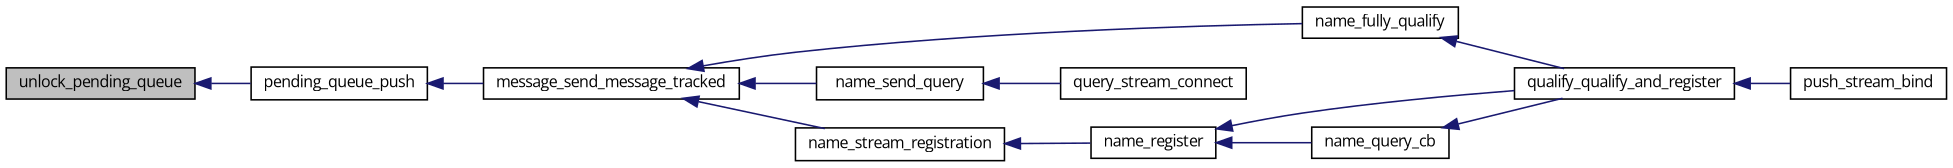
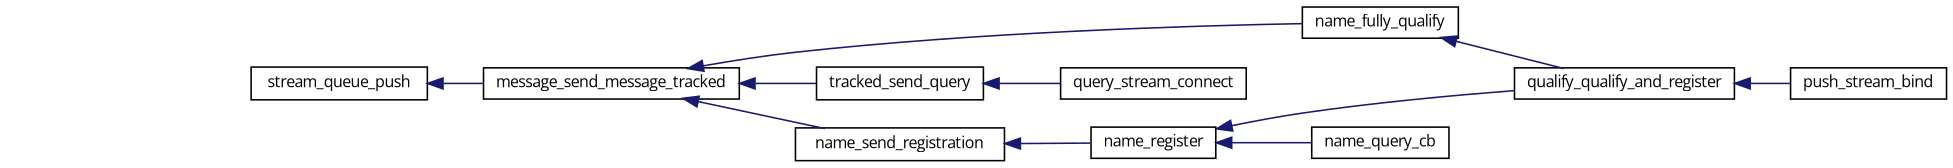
node "unlock_pending_queue": removed
node "pending_queue_push": label "pending_queue_push" -> "stream_queue_push"
node "name_send_query": label "name_send_query" -> "tracked_send_query"
edge "qualify_qualify_and_register" -> "name_query_cb": removed
node "name_stream_registration": label "name_stream_registration" -> "name_send_registration"
